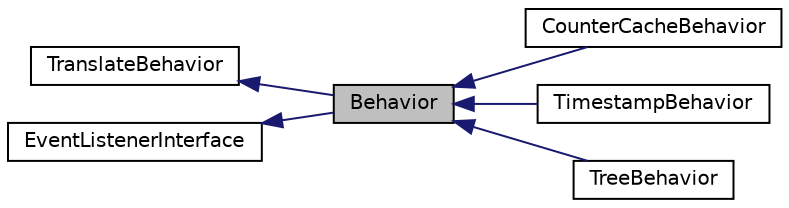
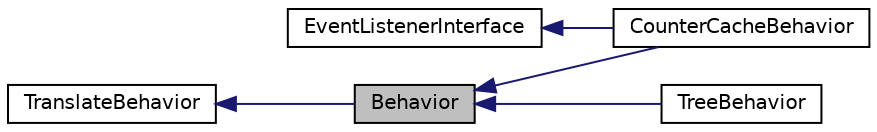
node "TimestampBehavior": removed
edge "Behavior" -> "EventListenerInterface": now "CounterCacheBehavior" -> "EventListenerInterface"
